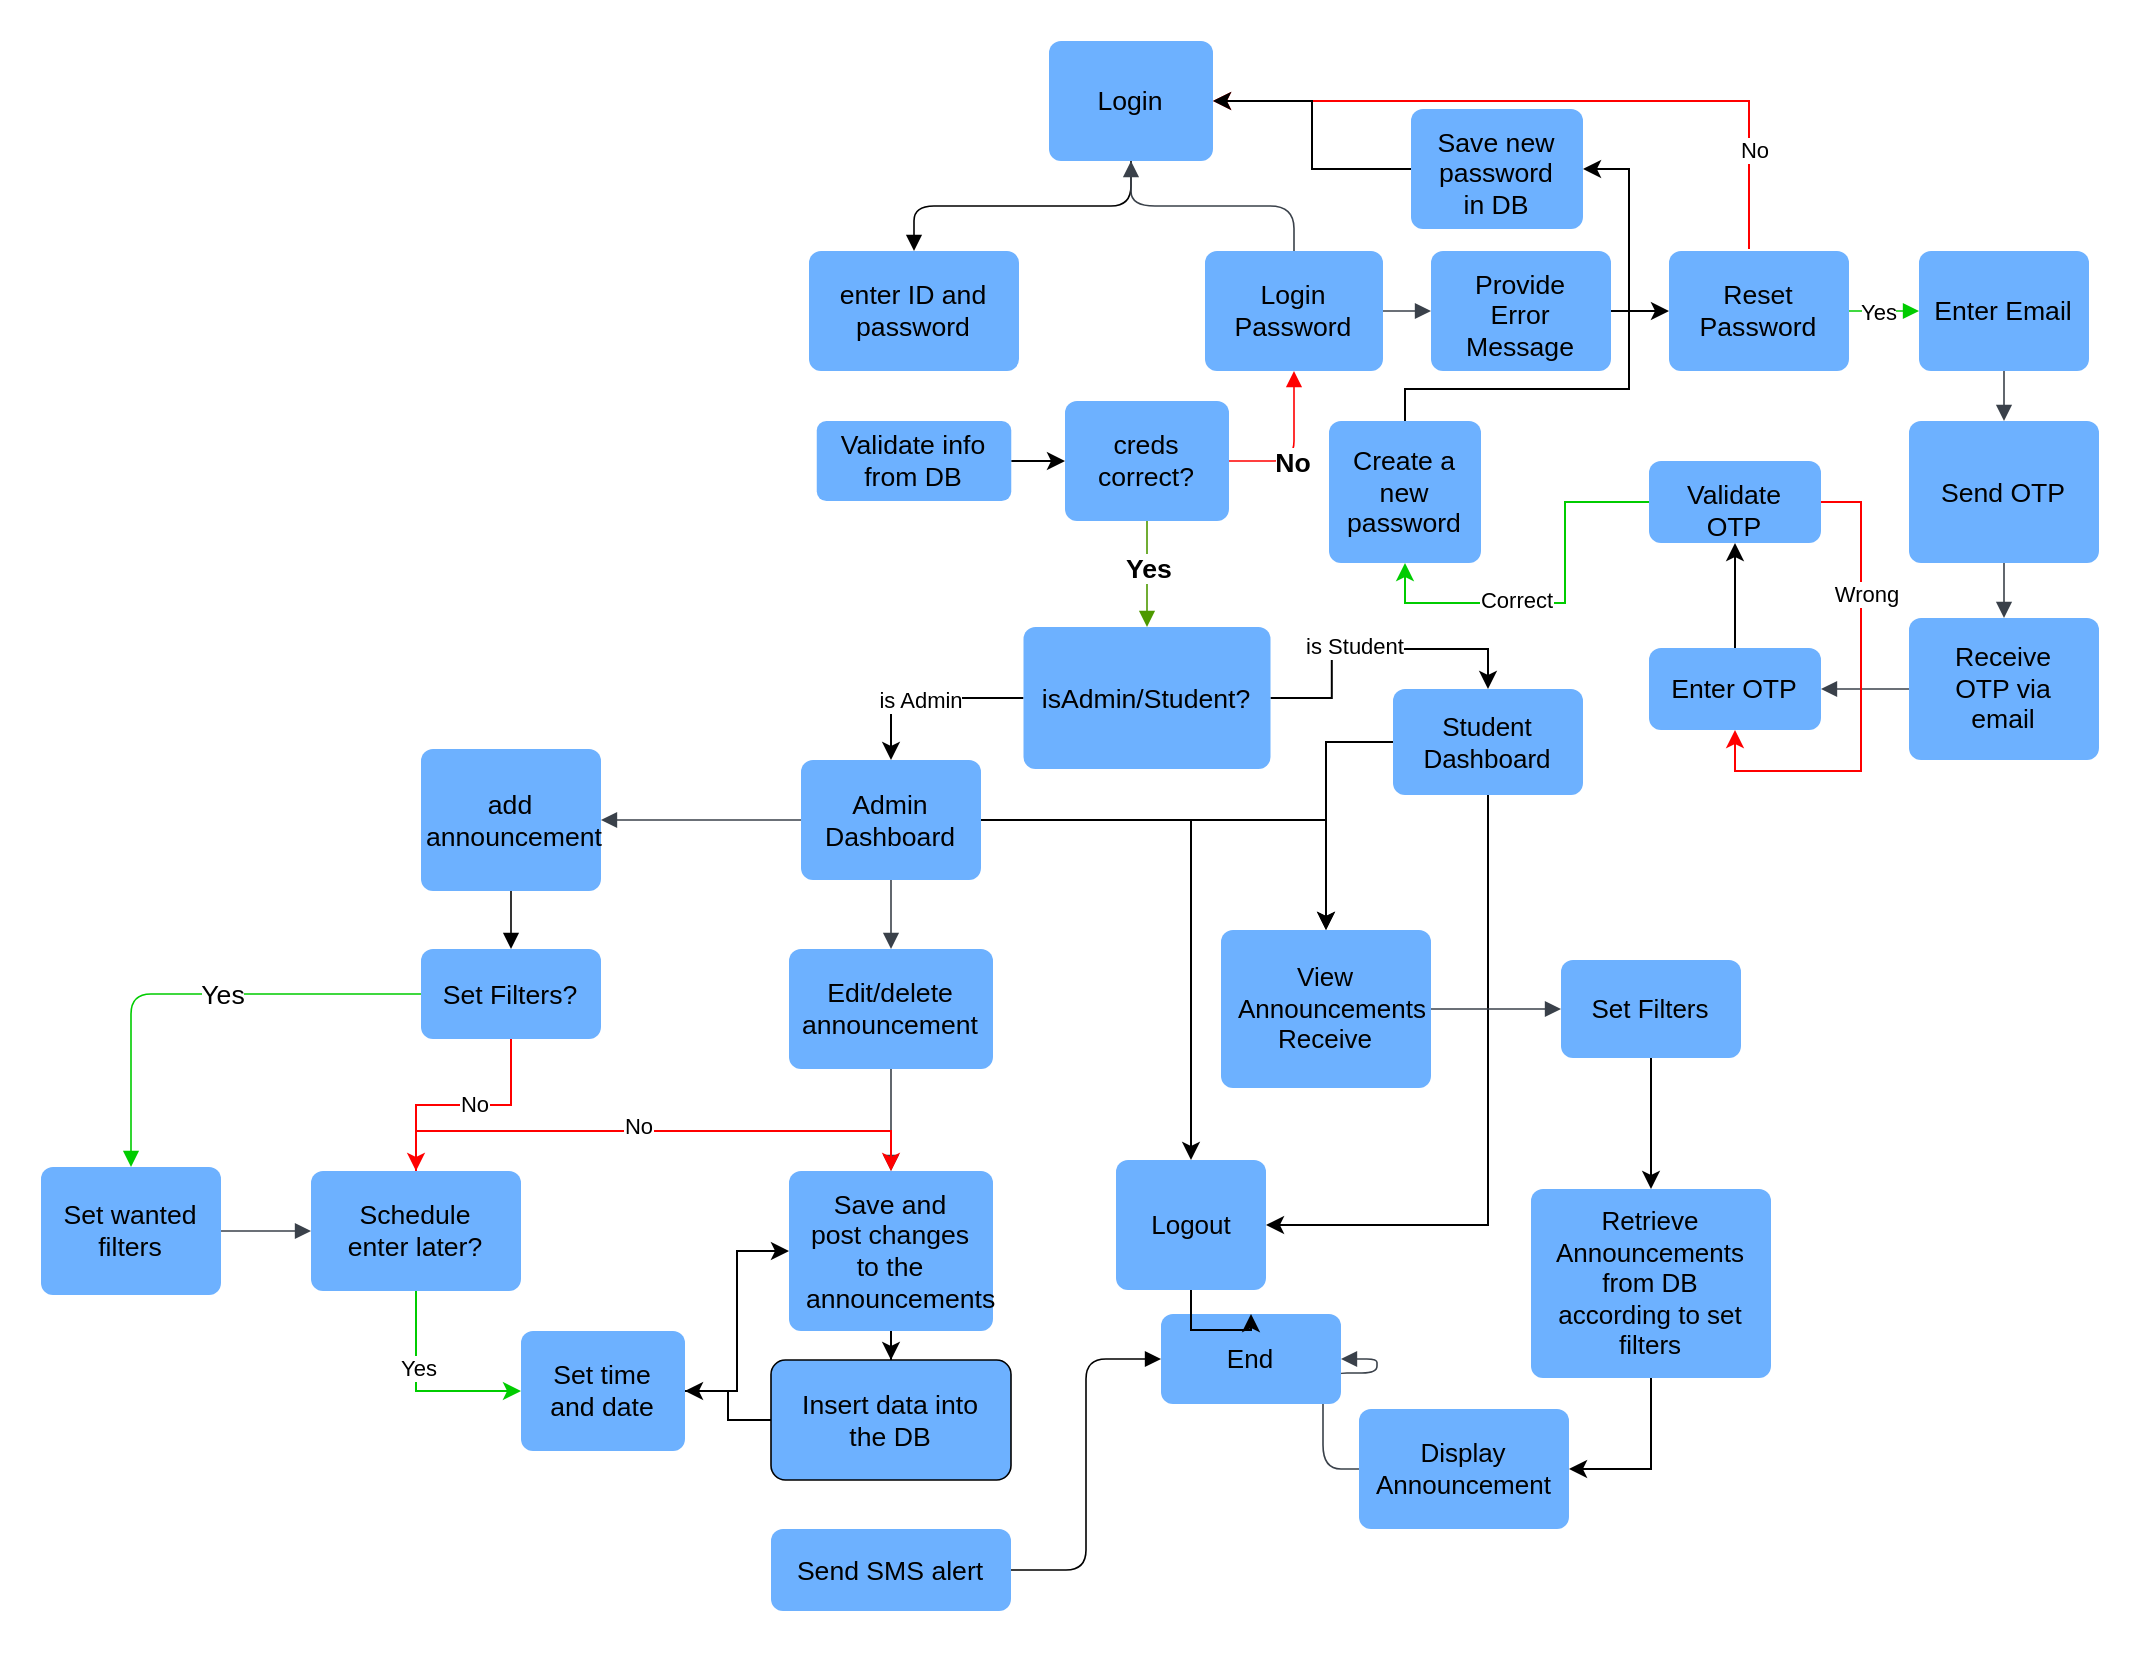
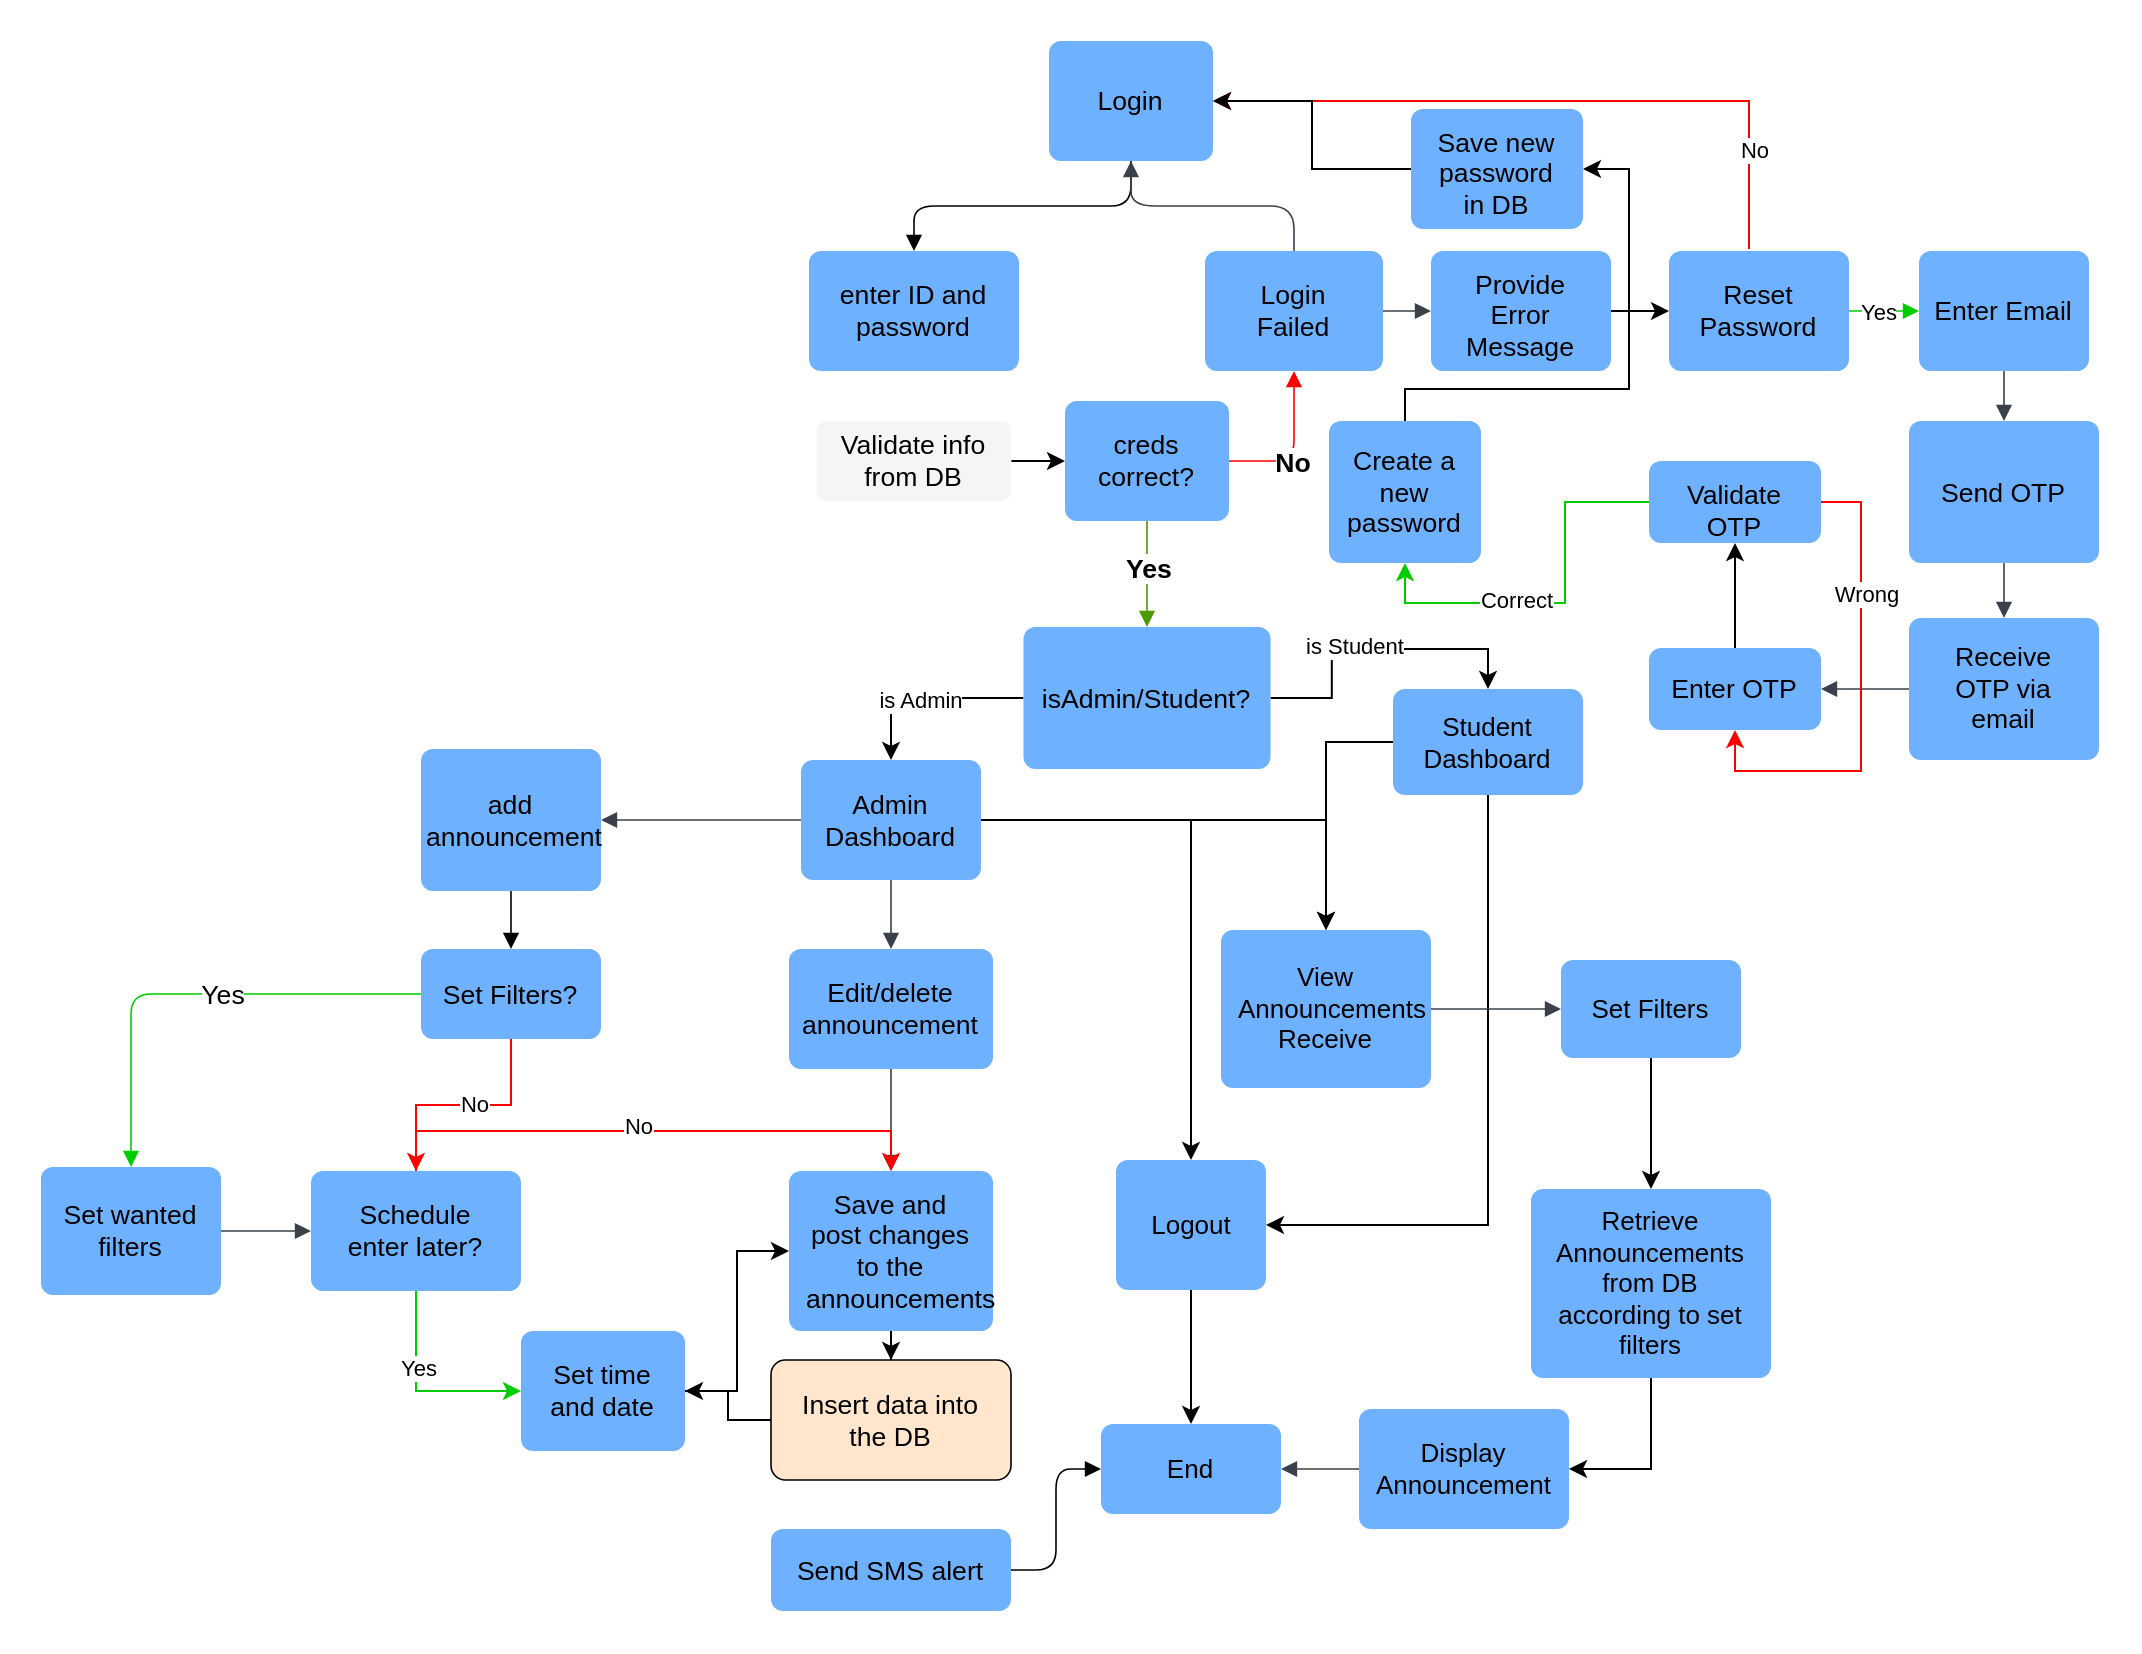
node "Login Password": label "Login Password" -> "Login Failed"
node "Validate info from DB": fillcolor #6db1ff -> #f5f5f5
node "End": moved (1251, 1359) -> (1191, 1469)
node "Insert data into the DB": fillcolor #6db1ff -> #ffe6cc
